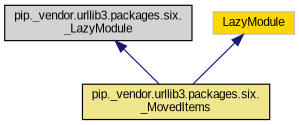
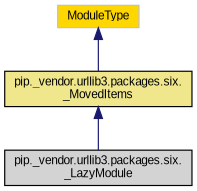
node "LazyModule": label "LazyModule" -> "ModuleType"
edge "pip._vendor.urllib3.packages.six. _MovedItems" -> "pip._vendor.urllib3.packages.six. _LazyModule": reversed
